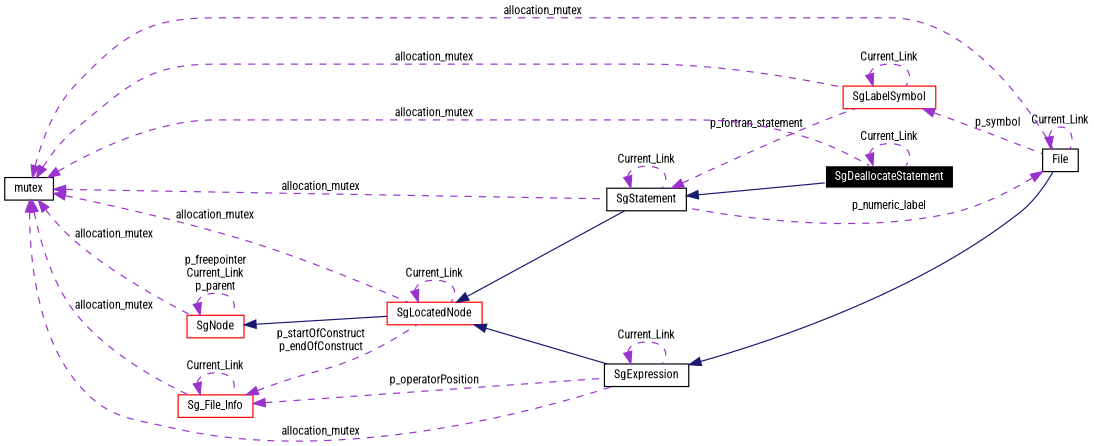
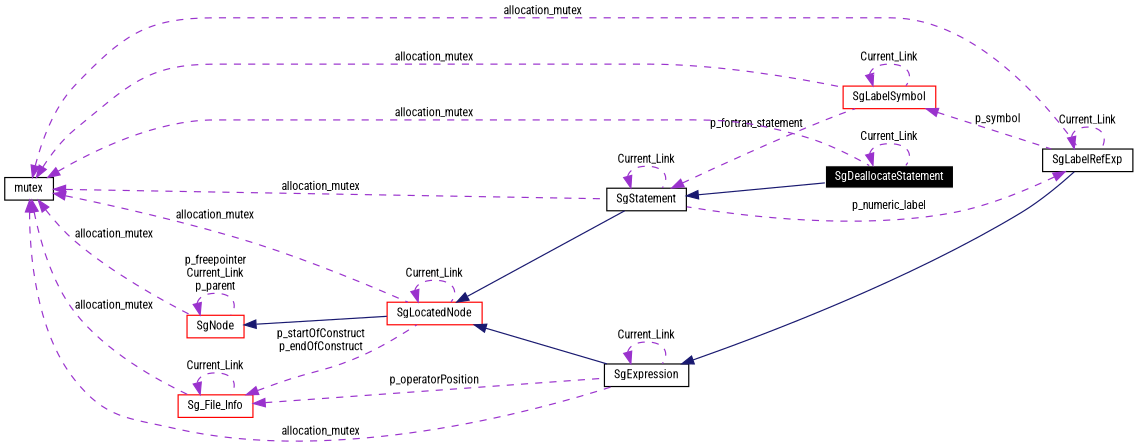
node "File": label "File" -> "SgLabelRefExp"
